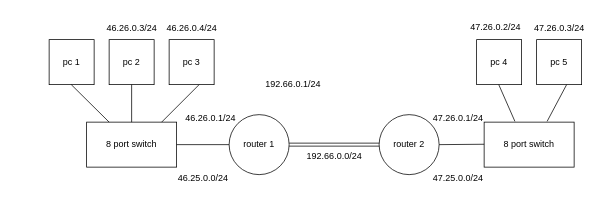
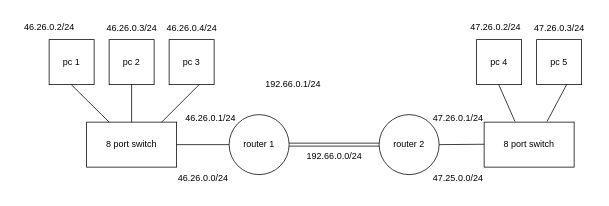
node "46.26.0.2/24": added
node "46.25.0.0/24": label "46.25.0.0/24" -> "46.26.0.0/24"
